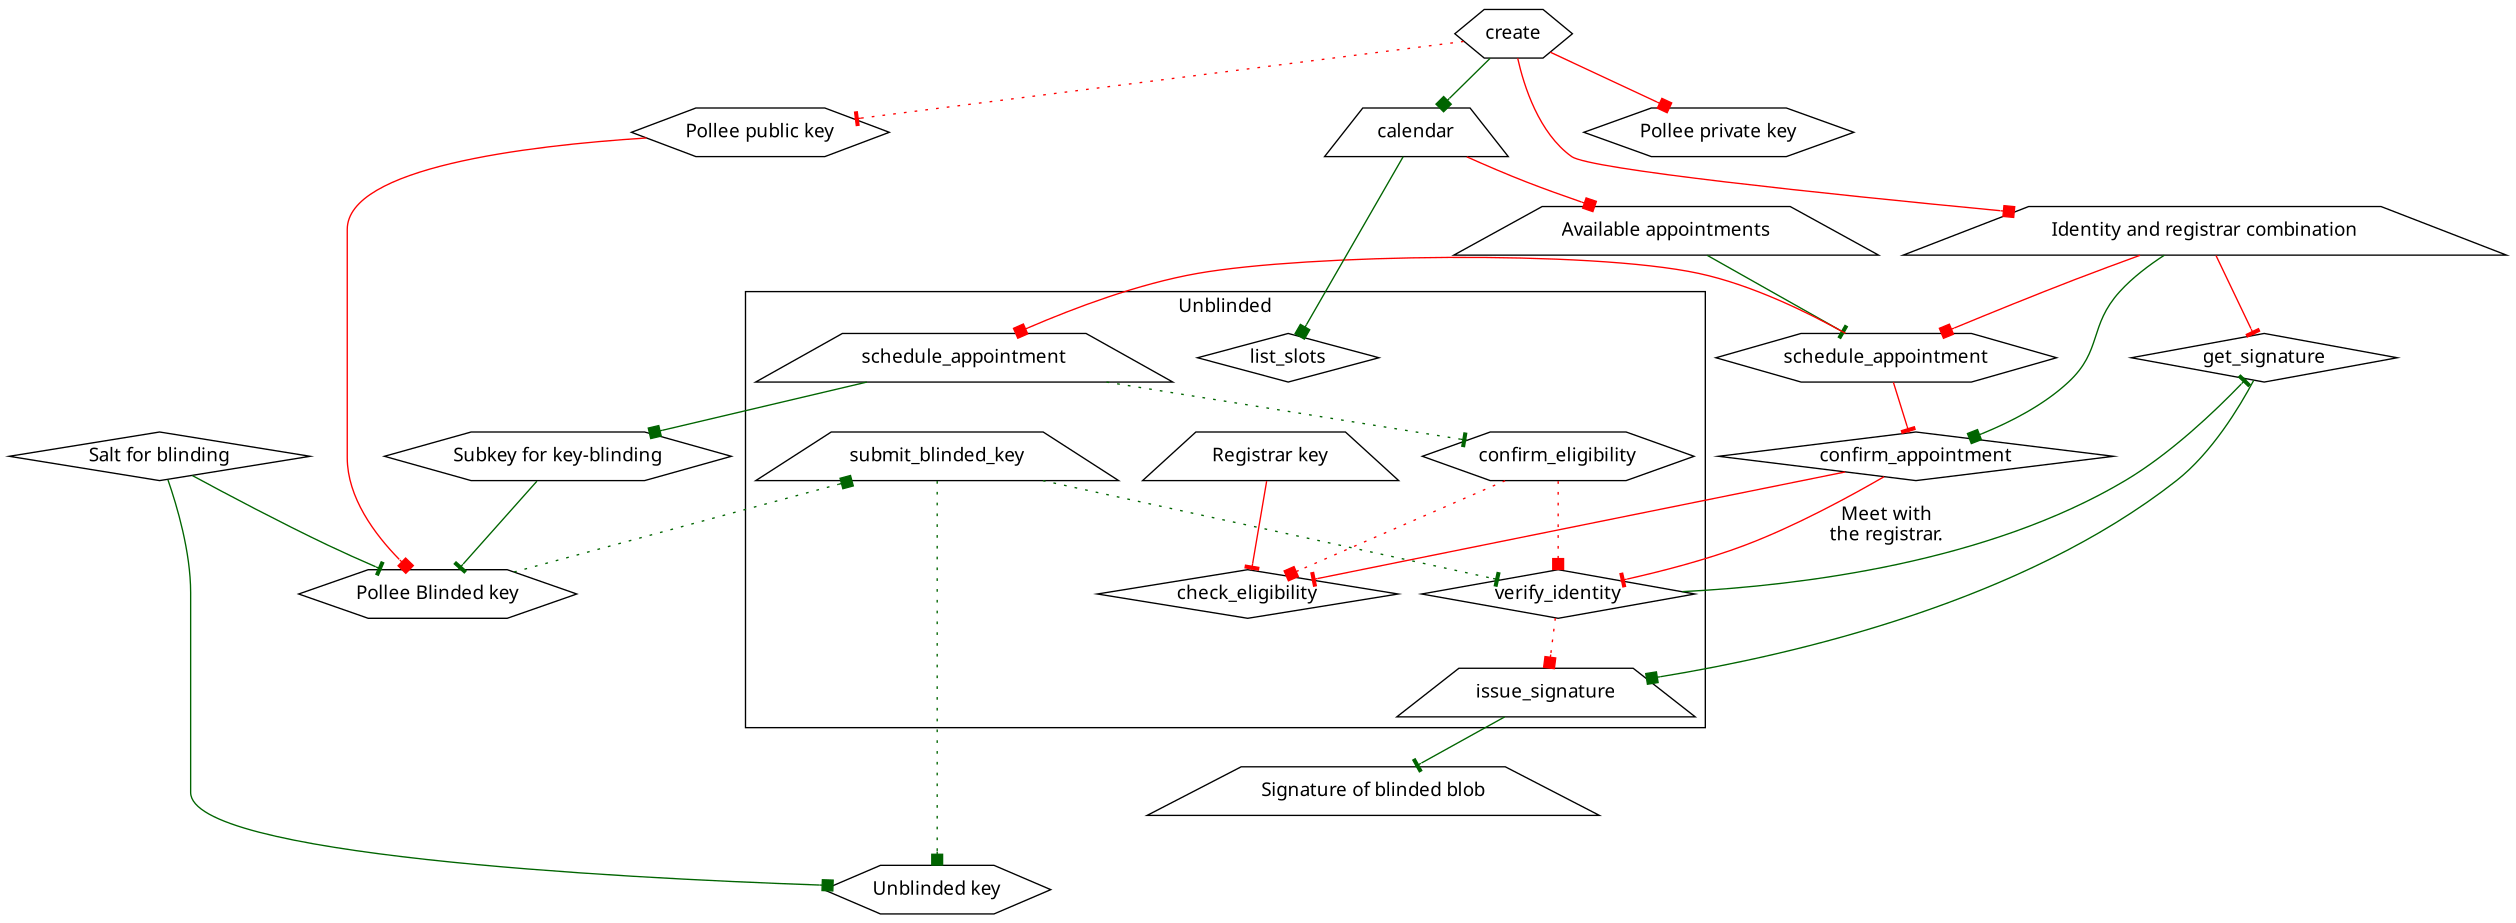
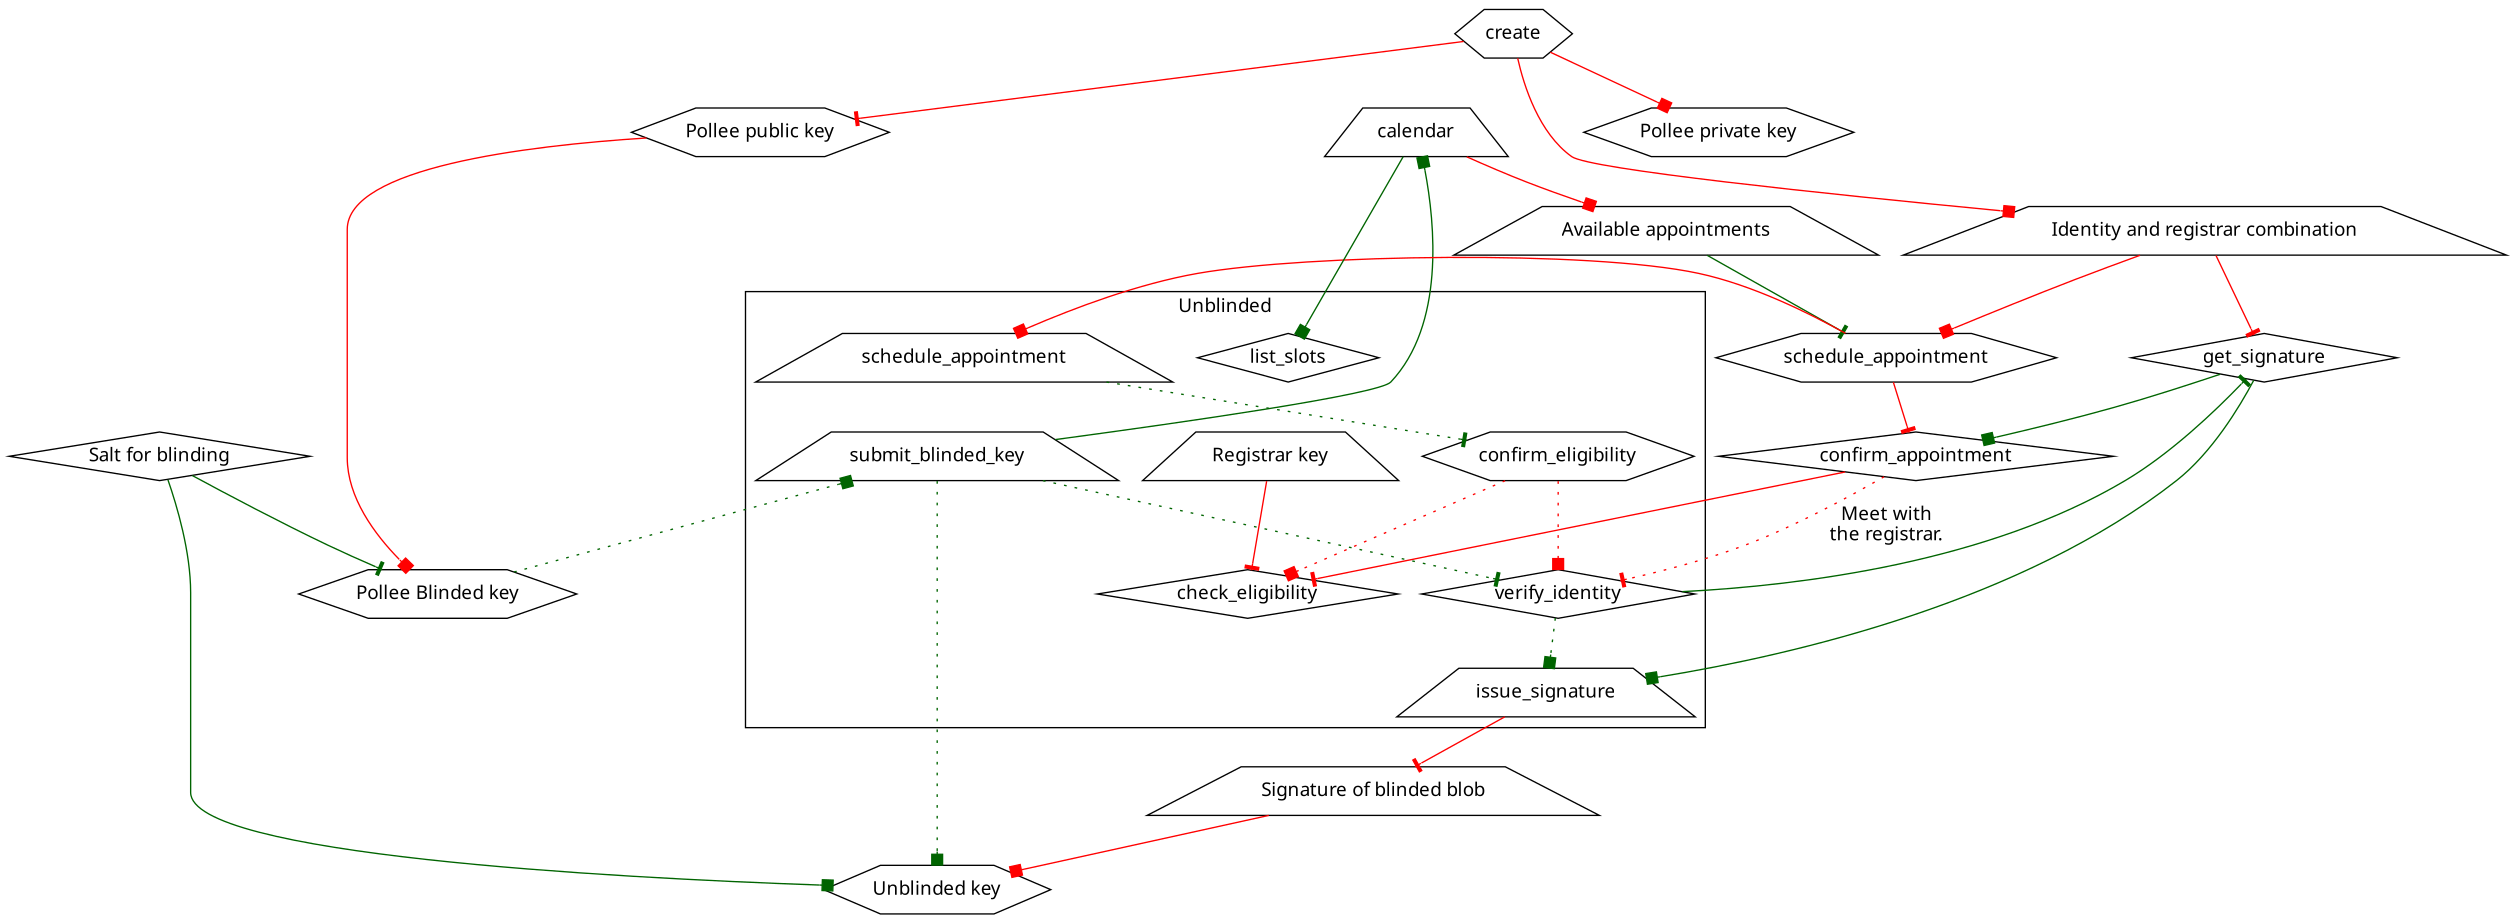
edge "create" -> "calendar": now "submit_blinded_key" -> "calendar"
edge "create" -> "Pollee public key": style dotted -> solid
edge "Identity and registrar combination" -> "confirm_appointment": now "get_signature" -> "confirm_appointment"
node "Subkey for key-blinding": removed
edge "confirm_appointment" -> "verify_identity": style solid -> dotted
edge "verify_identity" -> "issue_signature": color red -> darkgreen
edge "issue_signature" -> "Signature of blinded blob": color darkgreen -> red
edge "Signature of blinded blob" -> "Unblinded key": added
